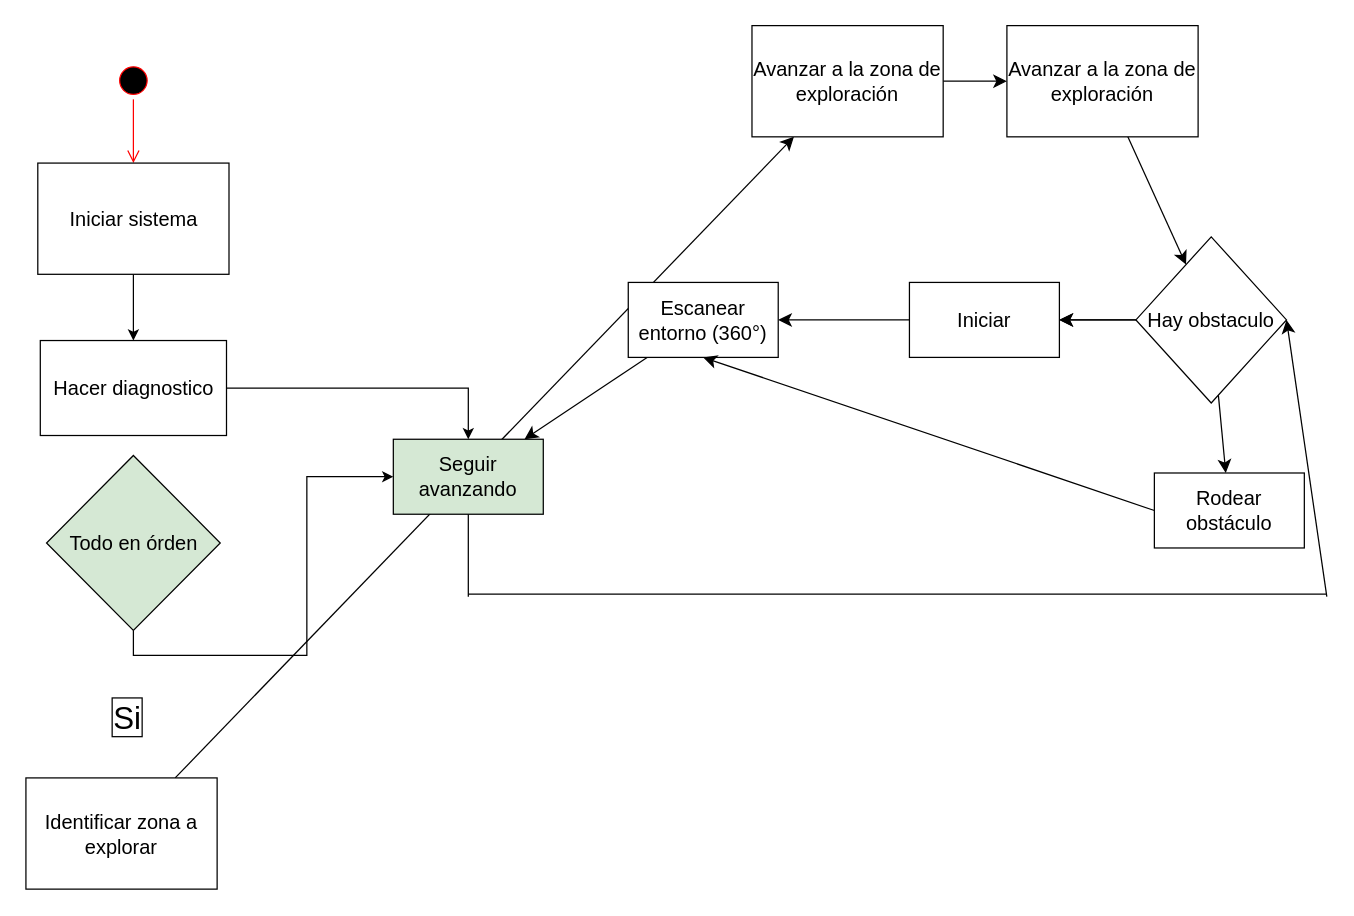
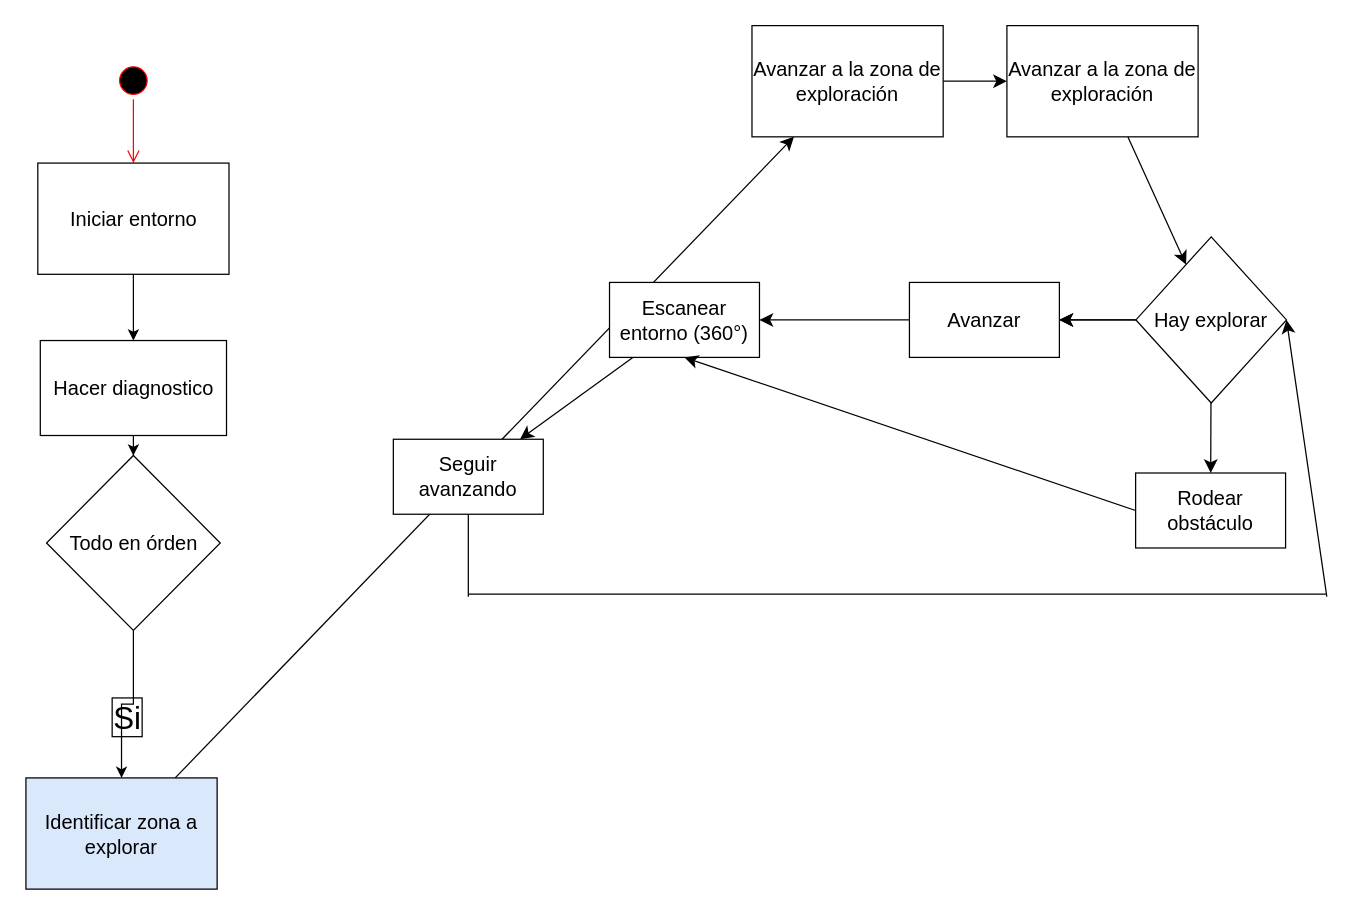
node "Iniciar sistema": label "Iniciar sistema" -> "Iniciar entorno"
node "Escanear entorno (360°)": moved (703, 320) -> (684, 320)
node "Iniciar": label "Iniciar" -> "Avanzar"
node "Hay obstaculo": label "Hay obstaculo" -> "Hay explorar"
edge "Hacer diagnostico" -> "Seguir avanzando": now "Hacer diagnostico" -> "Todo en órden"
node "Seguir avanzando": fillcolor #d5e8d4 -> #ffffff
node "Rodear obstáculo": moved (1229, 511) -> (1211, 511)
node "Todo en órden": fillcolor #d5e8d4 -> #ffffff
edge "Todo en órden" -> "Seguir avanzando": now "Todo en órden" -> "Identificar zona a explorar"
node "Identificar zona a explorar": fillcolor #ffffff -> #dae8fc
